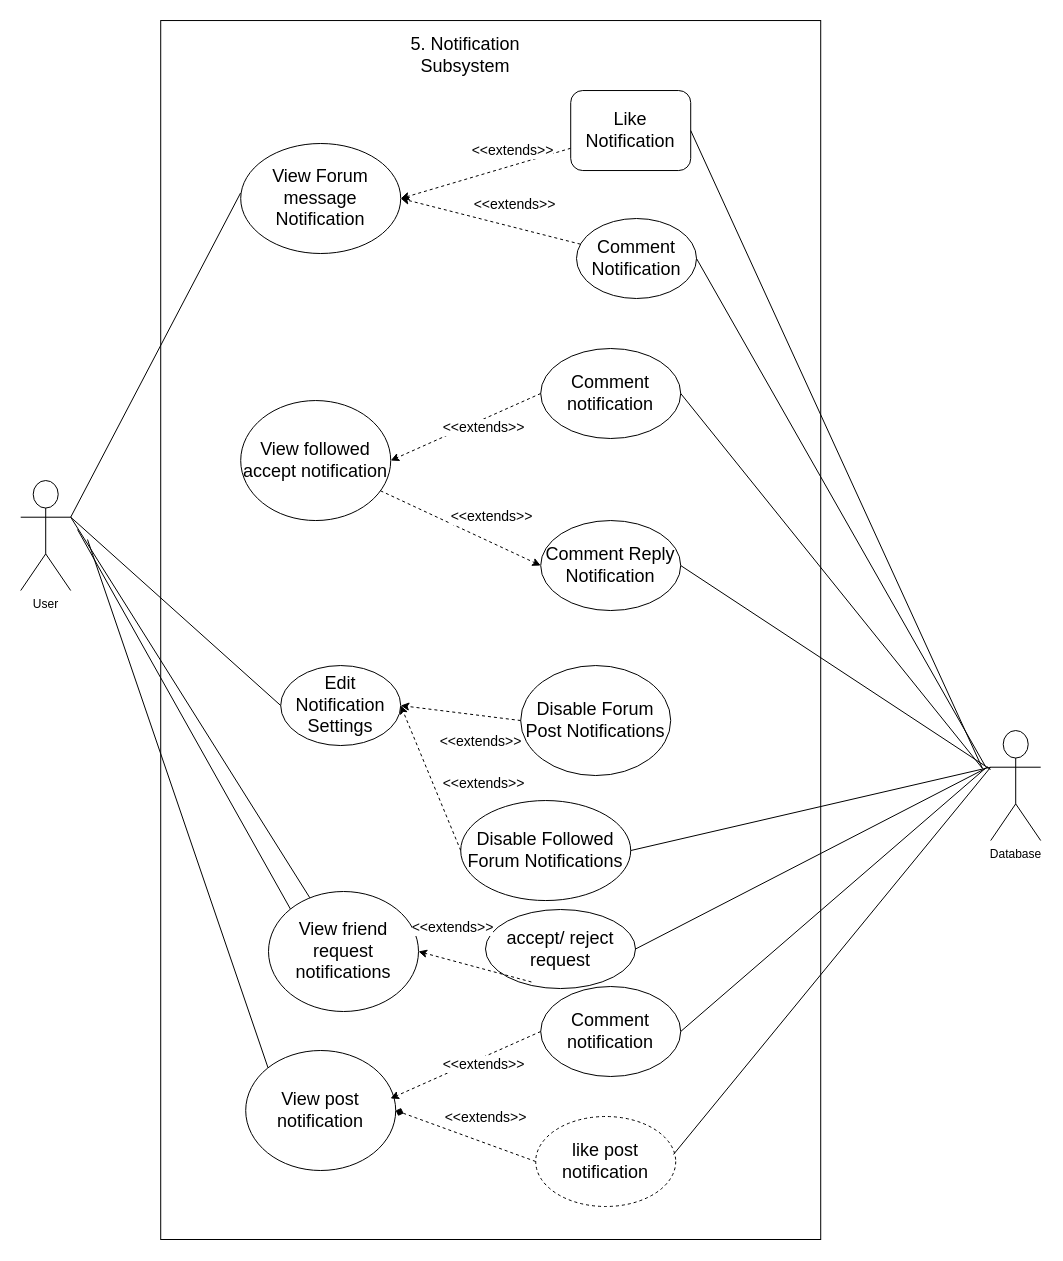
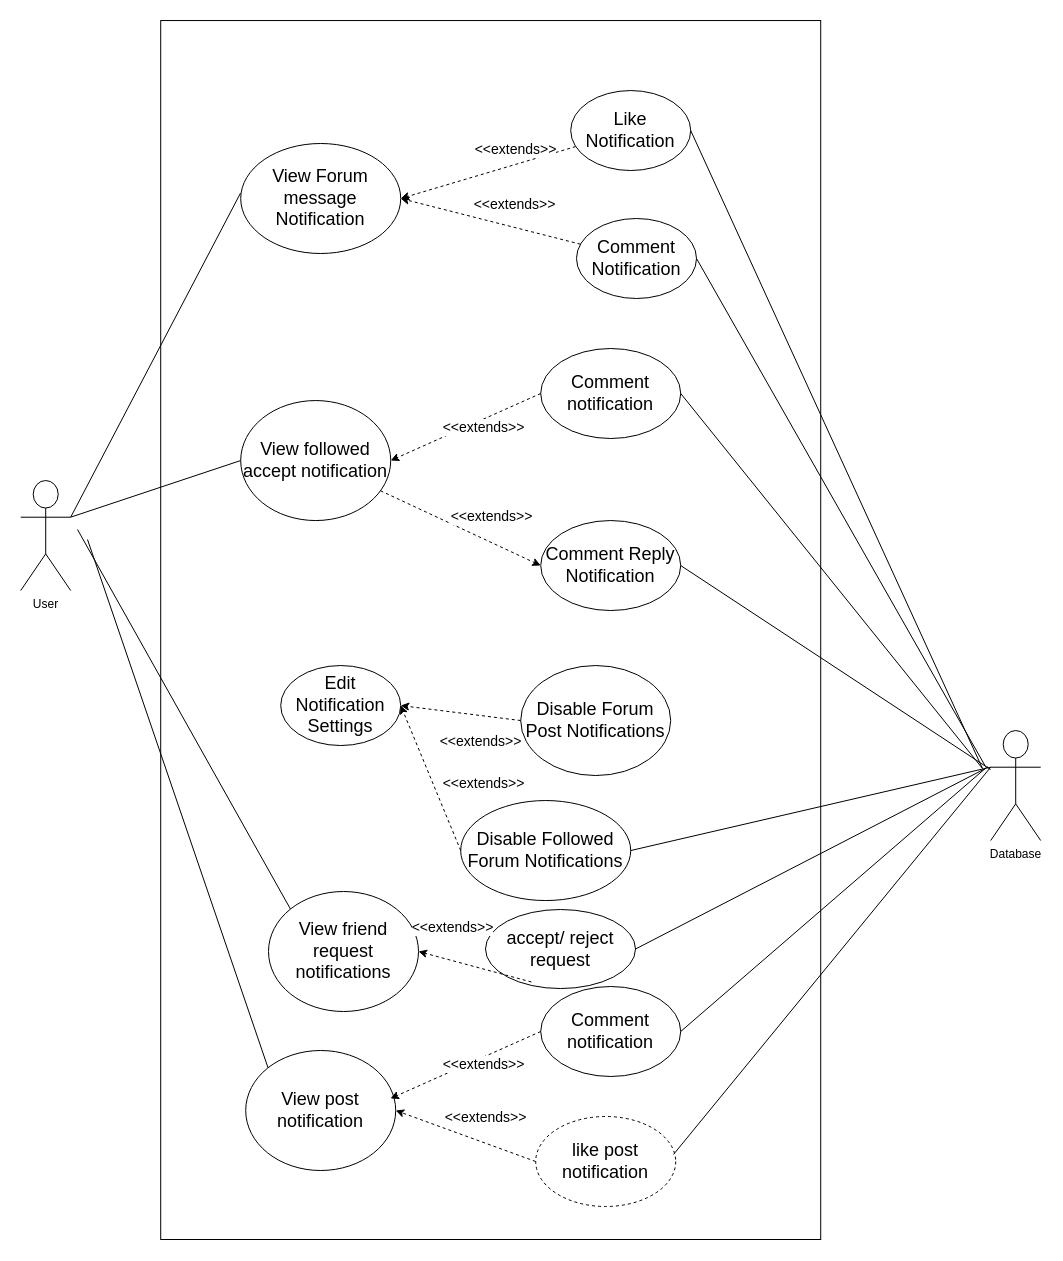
node "5. Notification Subsystem": removed
node "Like Notification": shape rounded rectangle -> ellipse
edge "User" -- "Edit Notification Settings": removed
edge "User" -- "View friend request notifications": now "User" -- "View followed accept notification"
edge "like post notification" -> "View post notification": arrowhead diamond -> classic
